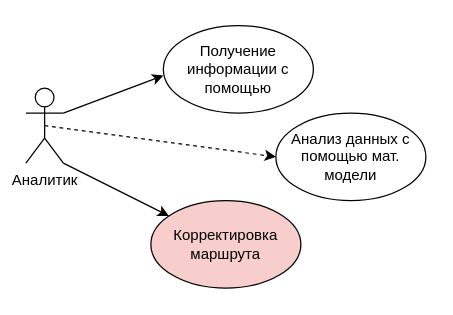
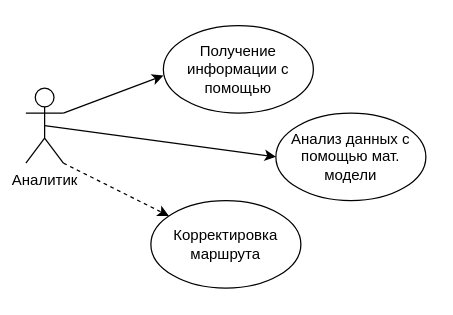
edge "Аналитик" -> "Анализ данных с помощью мат. модели": style dashed -> solid
edge "Аналитик" -> "Корректировка маршрута": style solid -> dashed
node "Корректировка маршрута": fillcolor #f8cecc -> #ffffff
